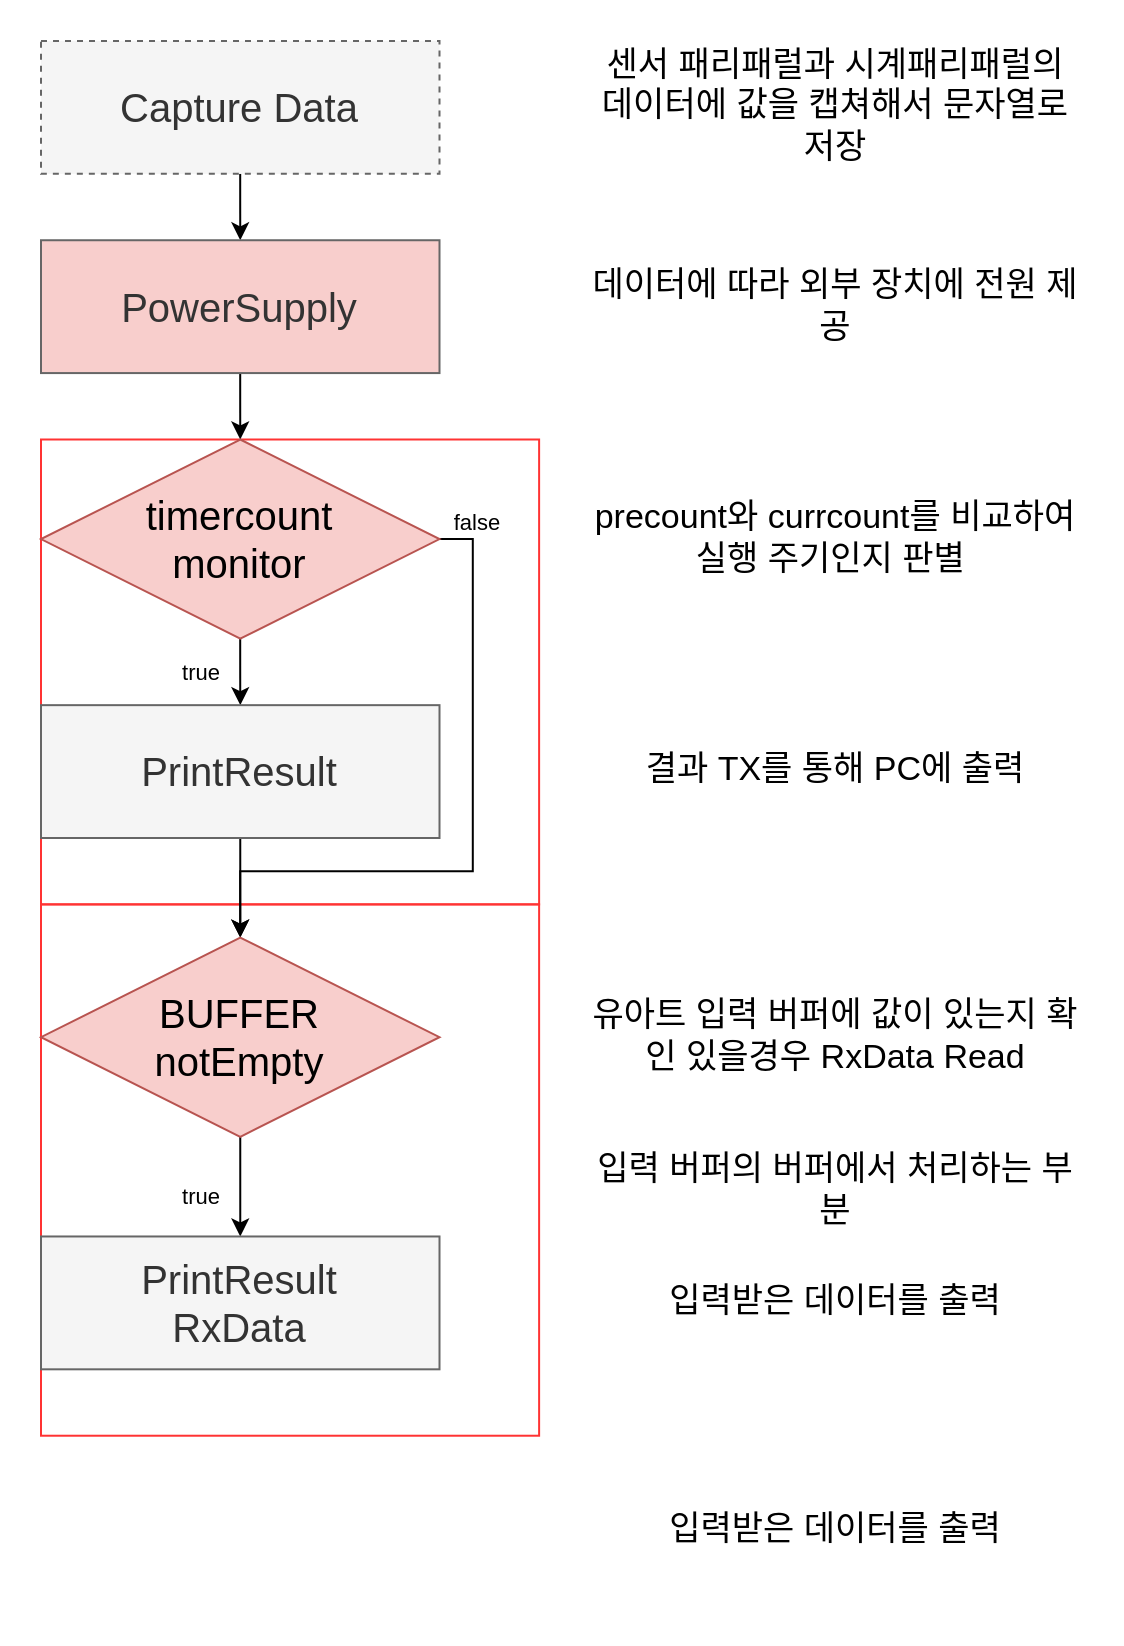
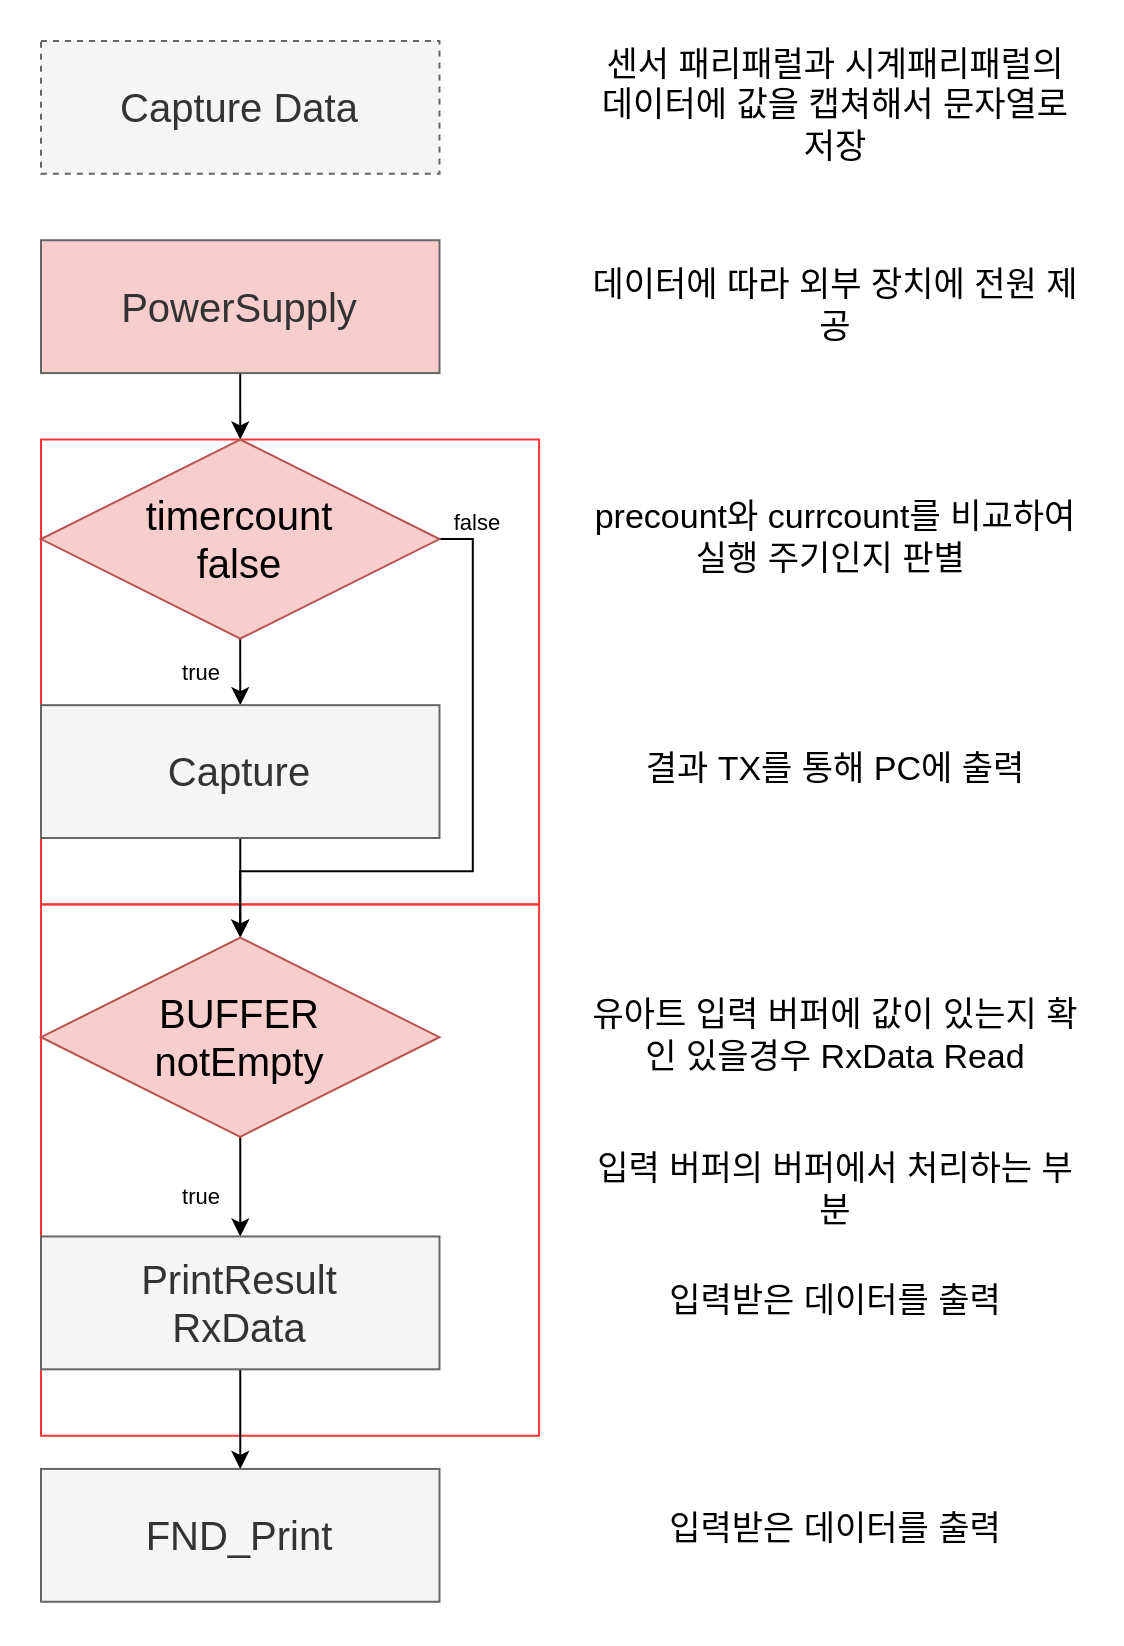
edge "Capture Data" -> "PowerSupply": removed
node "timercount monitor": label "timercount monitor" -> "timercount false"
node "PrintResult": label "PrintResult" -> "Capture"
edge "PrintResult RxData" -> "FND_Print": added
node "FND_Print": added
